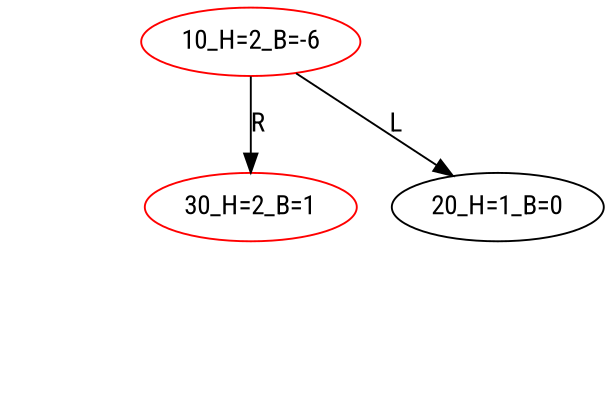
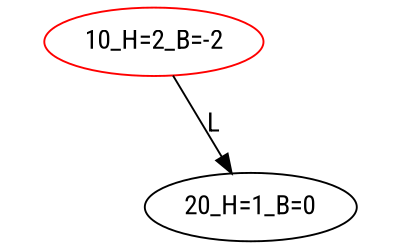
node "10_H=2_B=-6": label "10_H=2_B=-6" -> "10_H=2_B=-2"
node "30_H=2_B=1": removed
